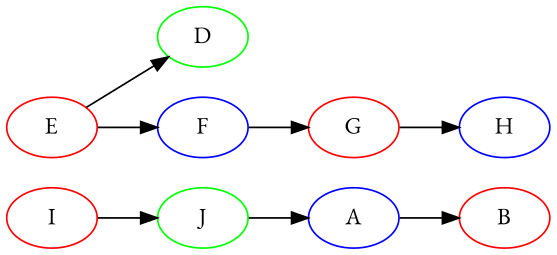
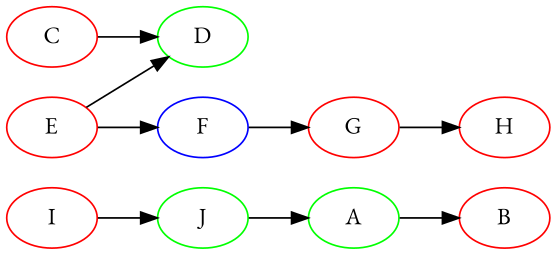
node "C": added
node "H": color blue -> red
node "A": color blue -> green
